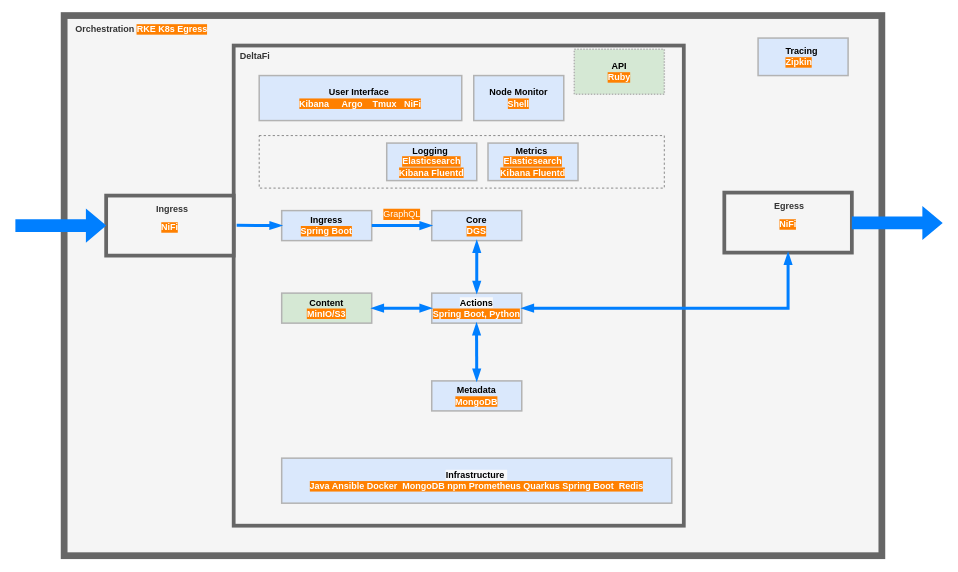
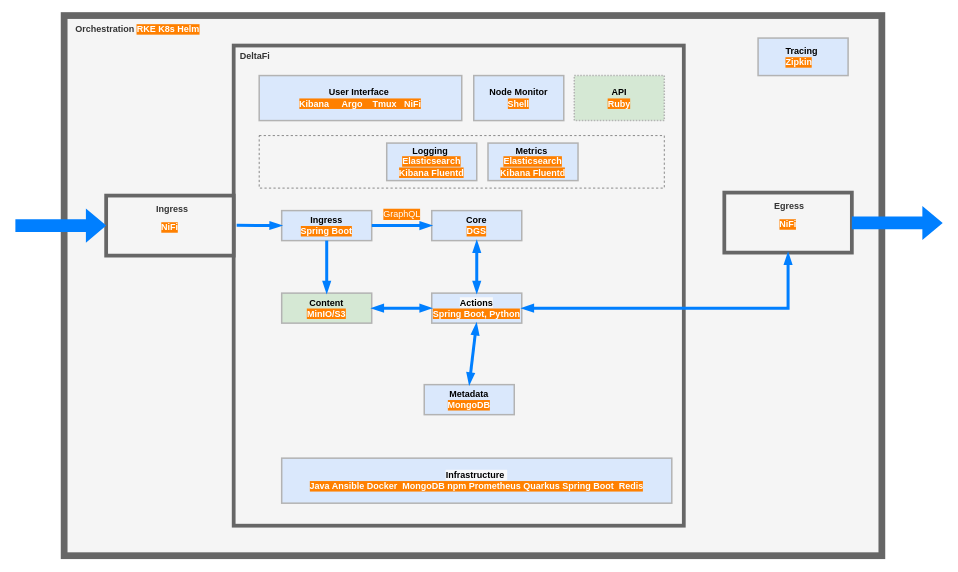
node "Orchestration RKE K8s Egress": label "Orchestration RKE K8s Egress" -> "Orchestration RKE K8s Helm"
node "API Ruby": moved (619, 72) -> (619, 98)
edge "Ingress Spring Boot" -> "Content MinIO/S3": added
node "Metadata MongoDB": moved (477, 396) -> (469, 399)
